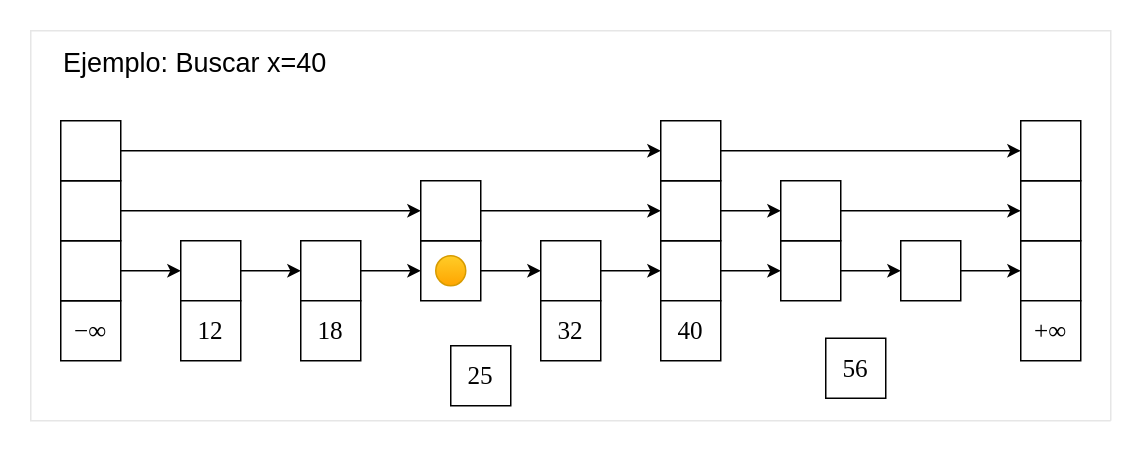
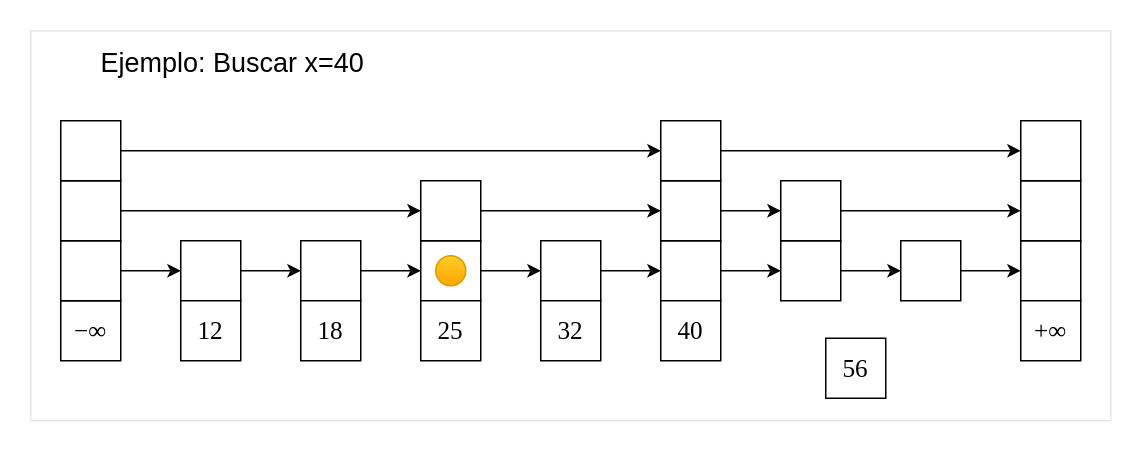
node "Ejemplo: Buscar x=40": moved (203, 59) -> (241, 59)
node "25": moved (481, 376) -> (451, 331)
